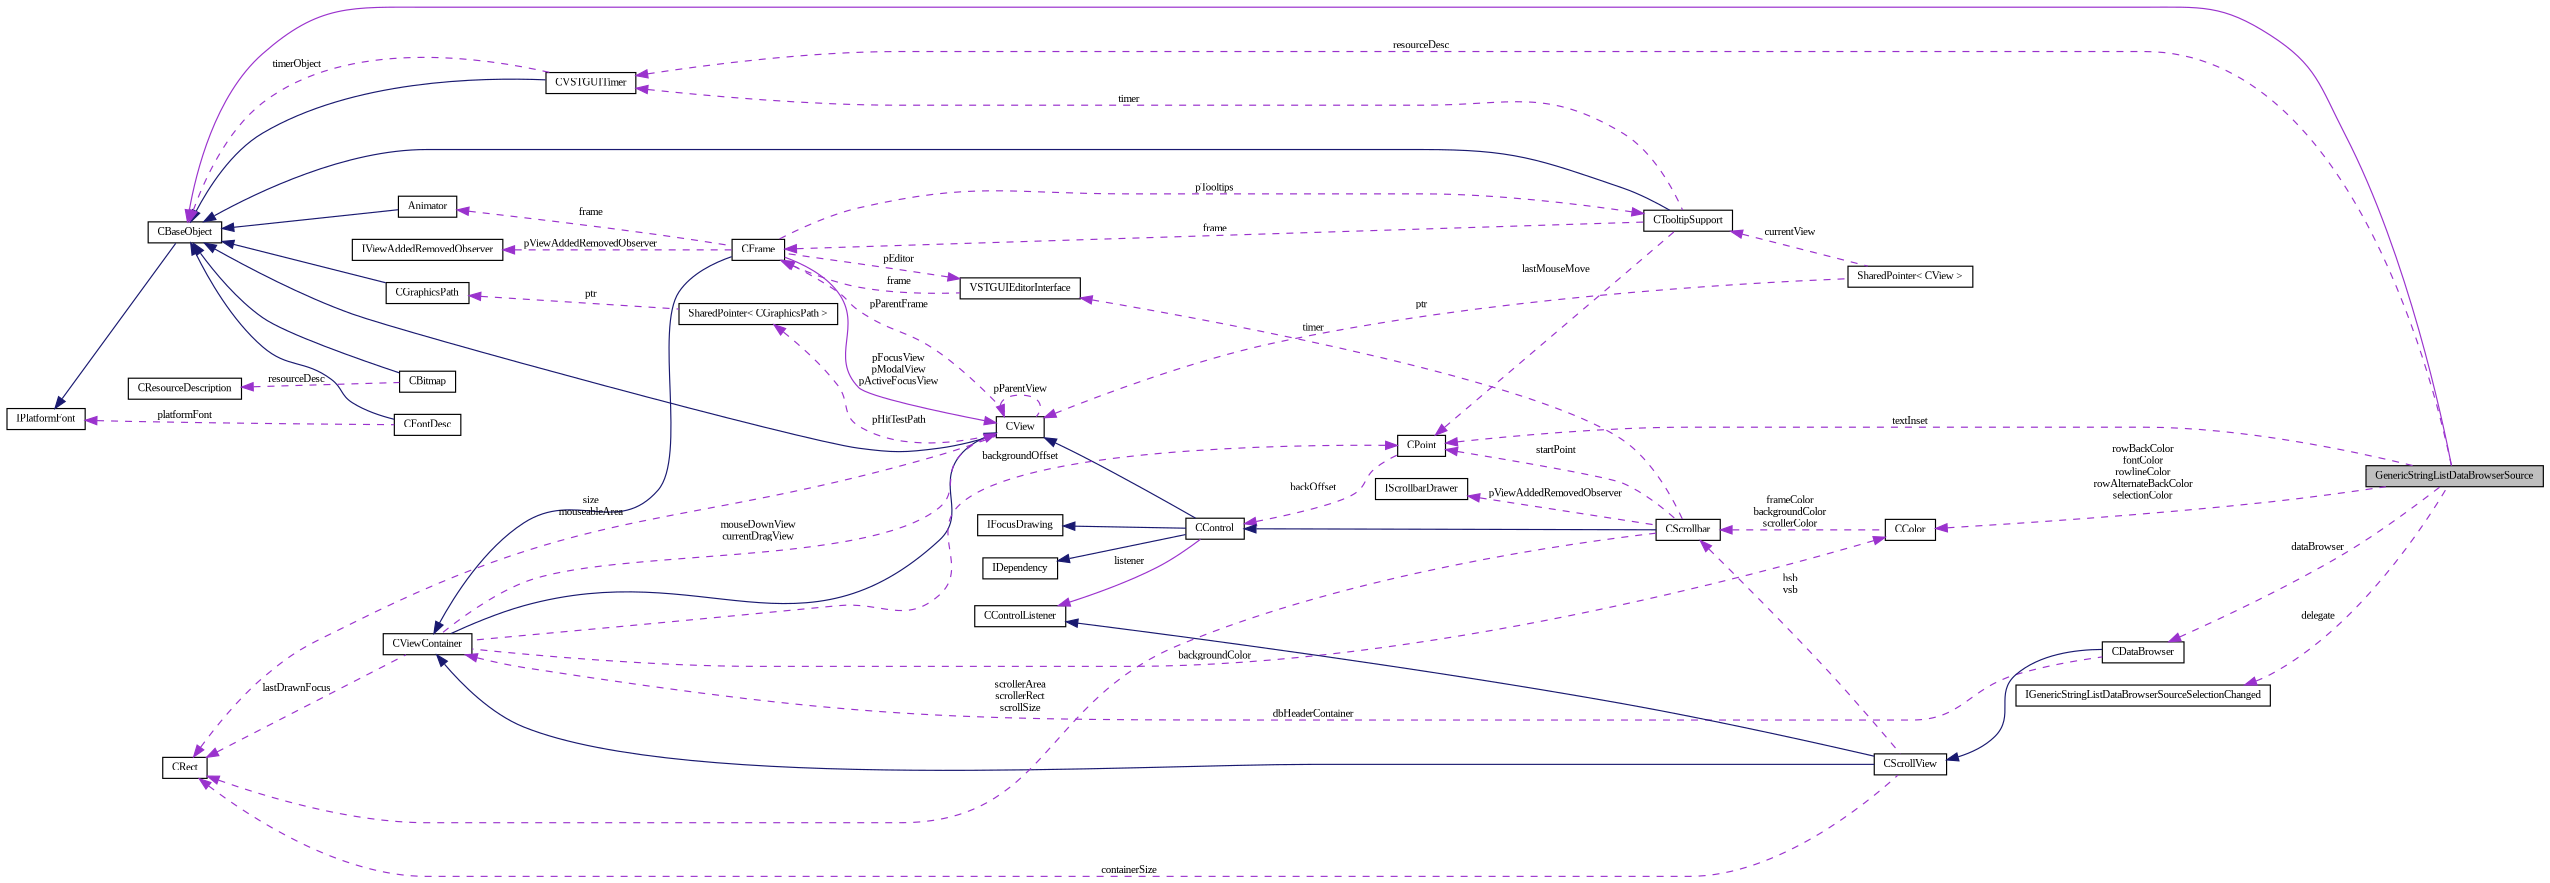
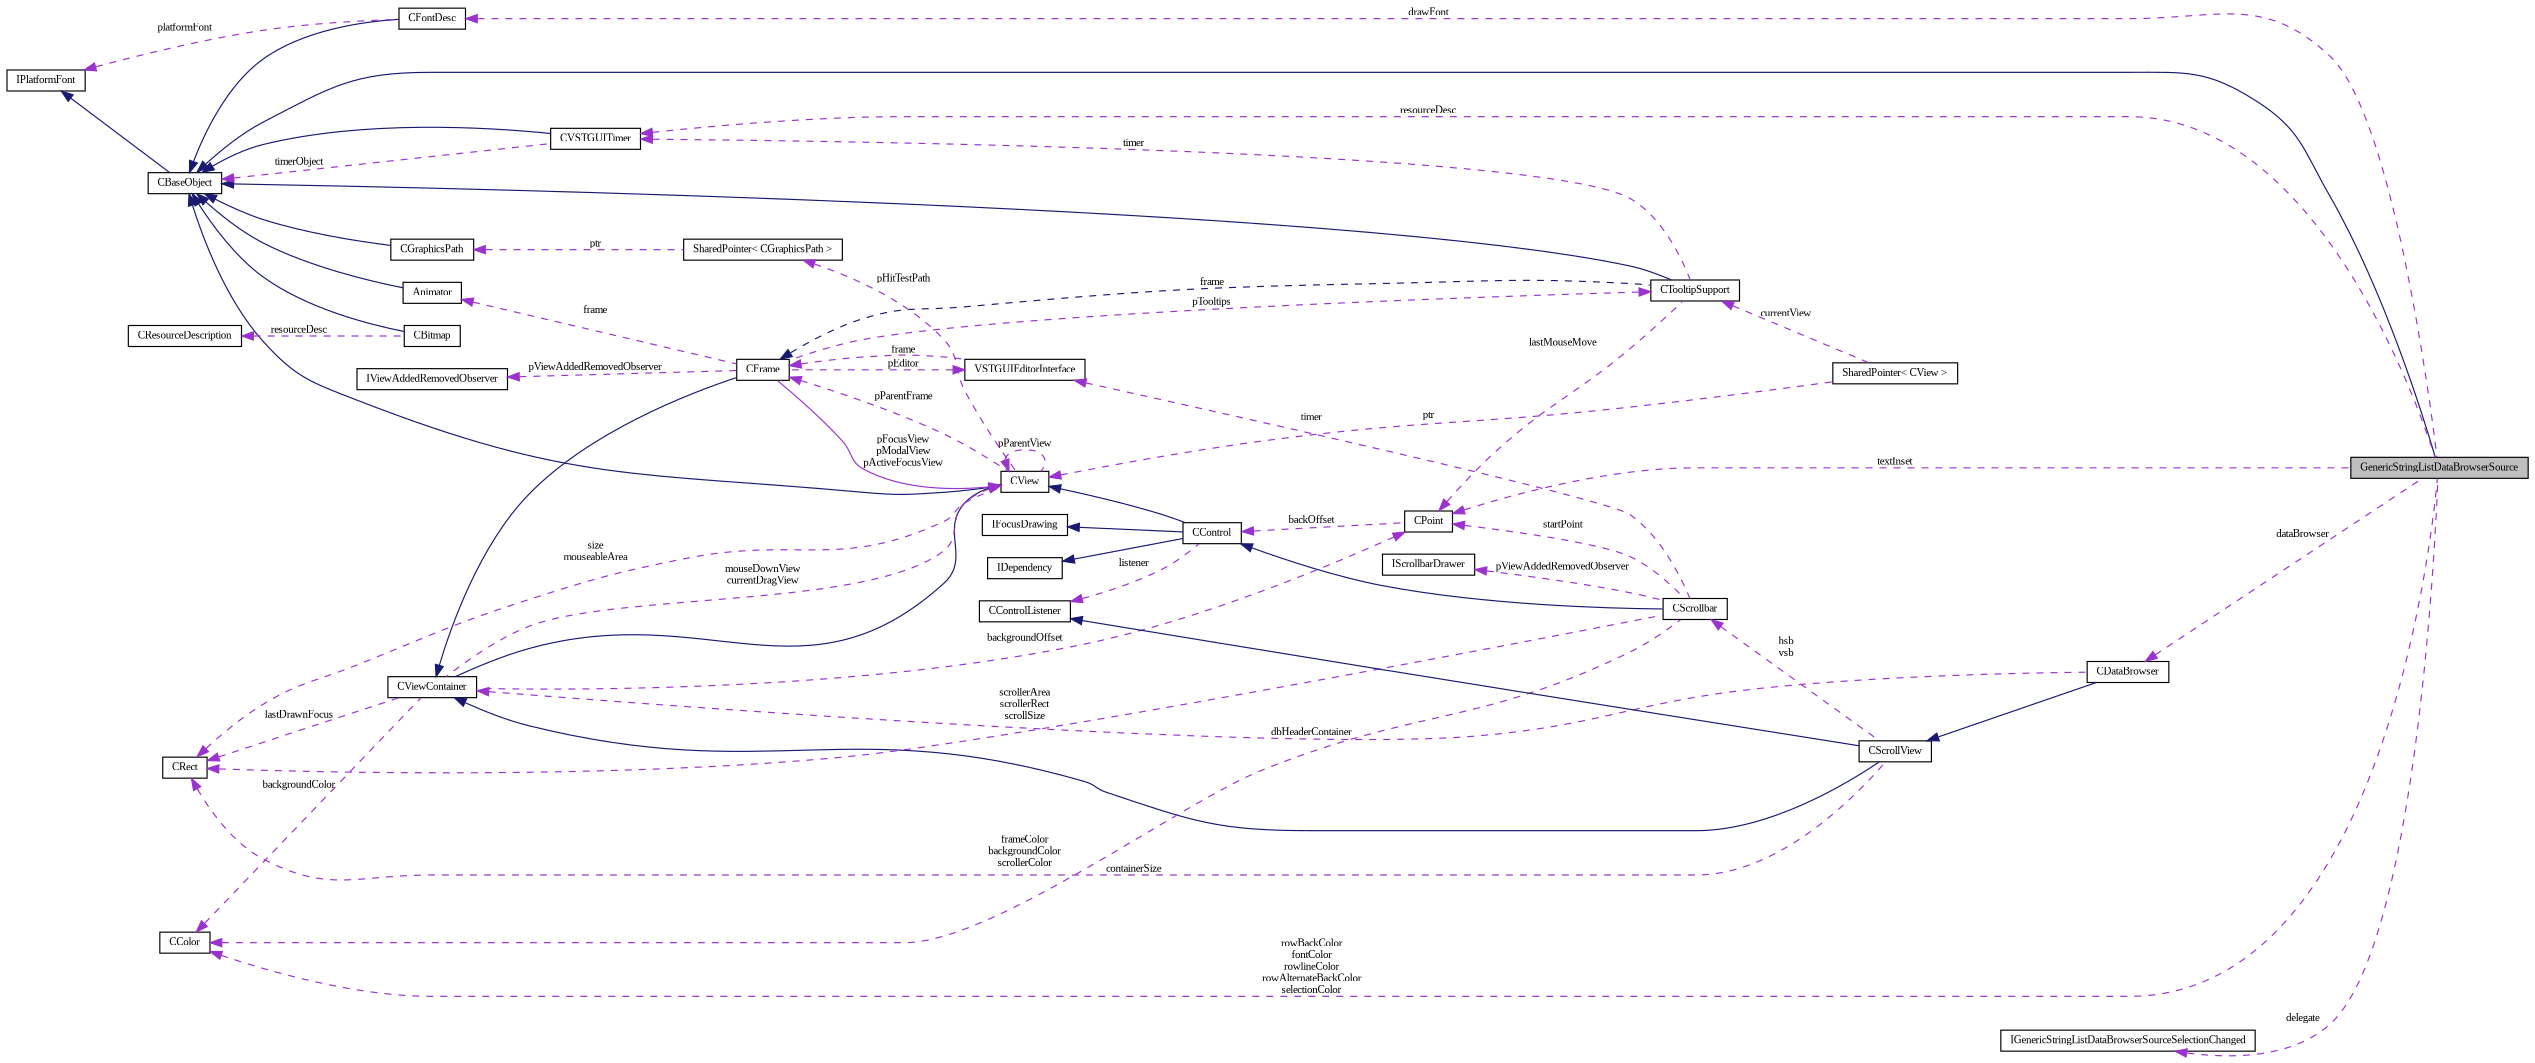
edge "GenericStringListDataBrowserSource" -> "CBaseObject": color darkorchid3 -> midnightblue
edge "GenericStringListDataBrowserSource" -> "CFontDesc": added, label "drawFont"
edge "CTooltipSupport" -> "CFrame": color darkorchid3 -> midnightblue
edge "CColor" -> "CScrollbar": reversed
edge "CControl" -> "CControlListener": style solid -> dashed
